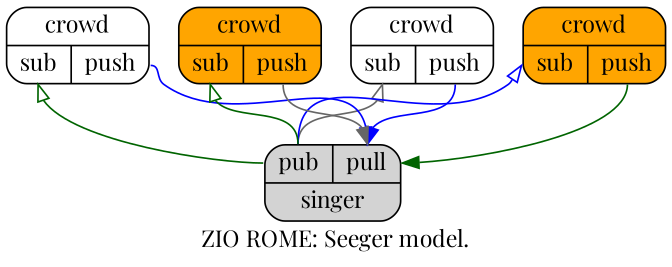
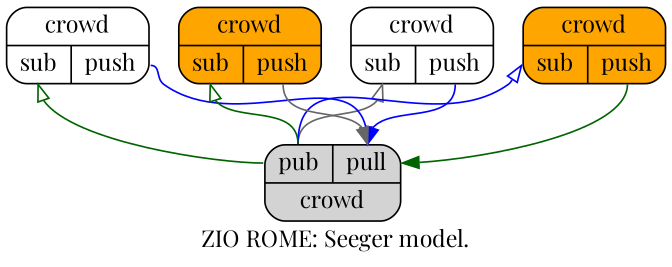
node "pub": text "singer" -> "crowd"
